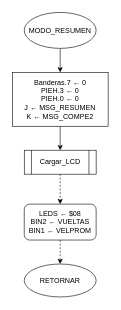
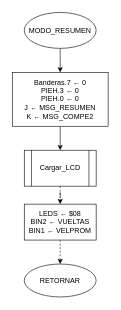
node "Cargar_LCD": size 72x24 -> 72x36
node "LEDS ← $08 BIN2 ← VUELTAS BIN1 ← VELPROM": shape rounded rectangle -> rectangle
